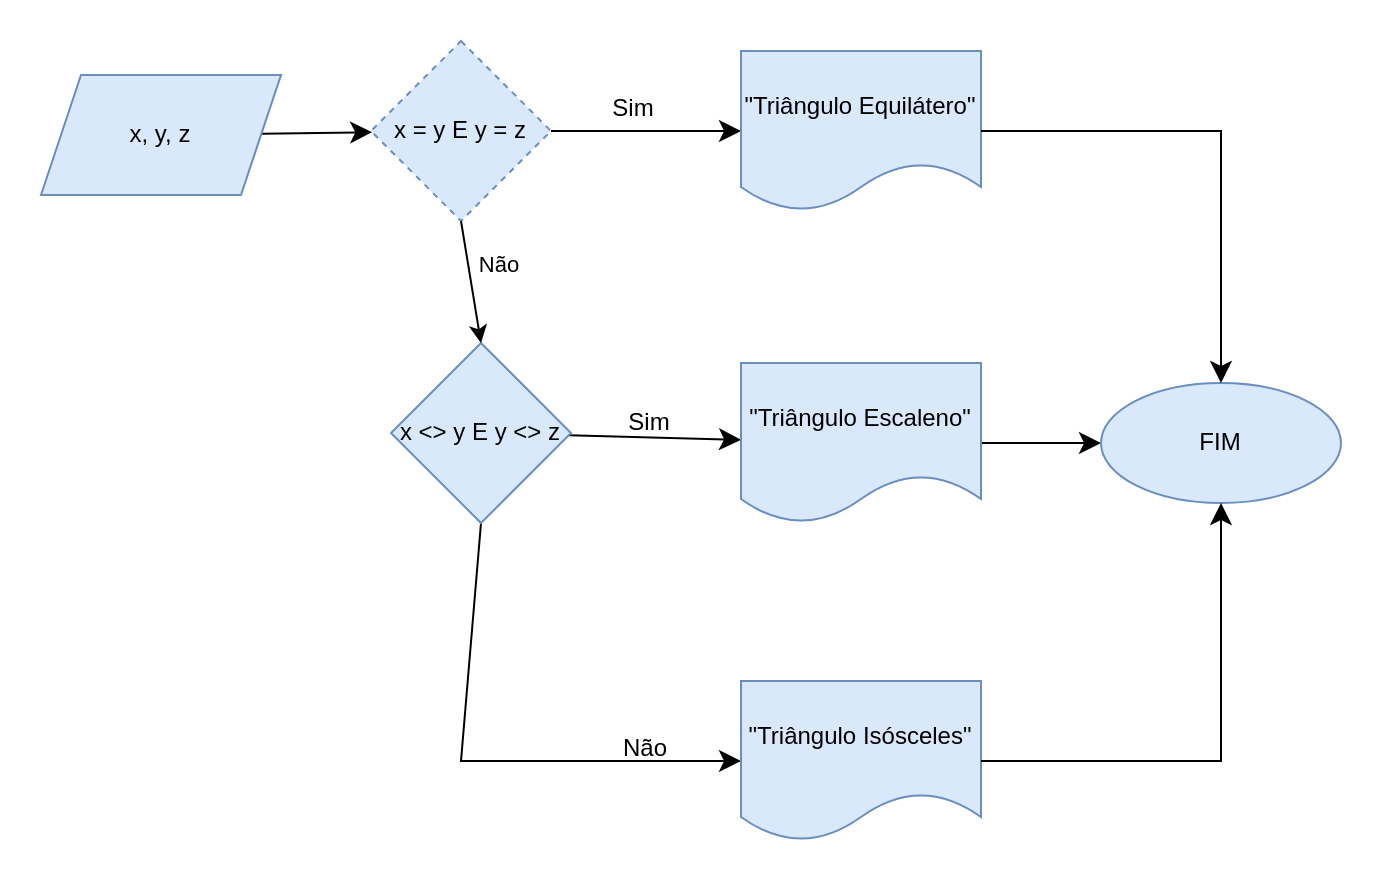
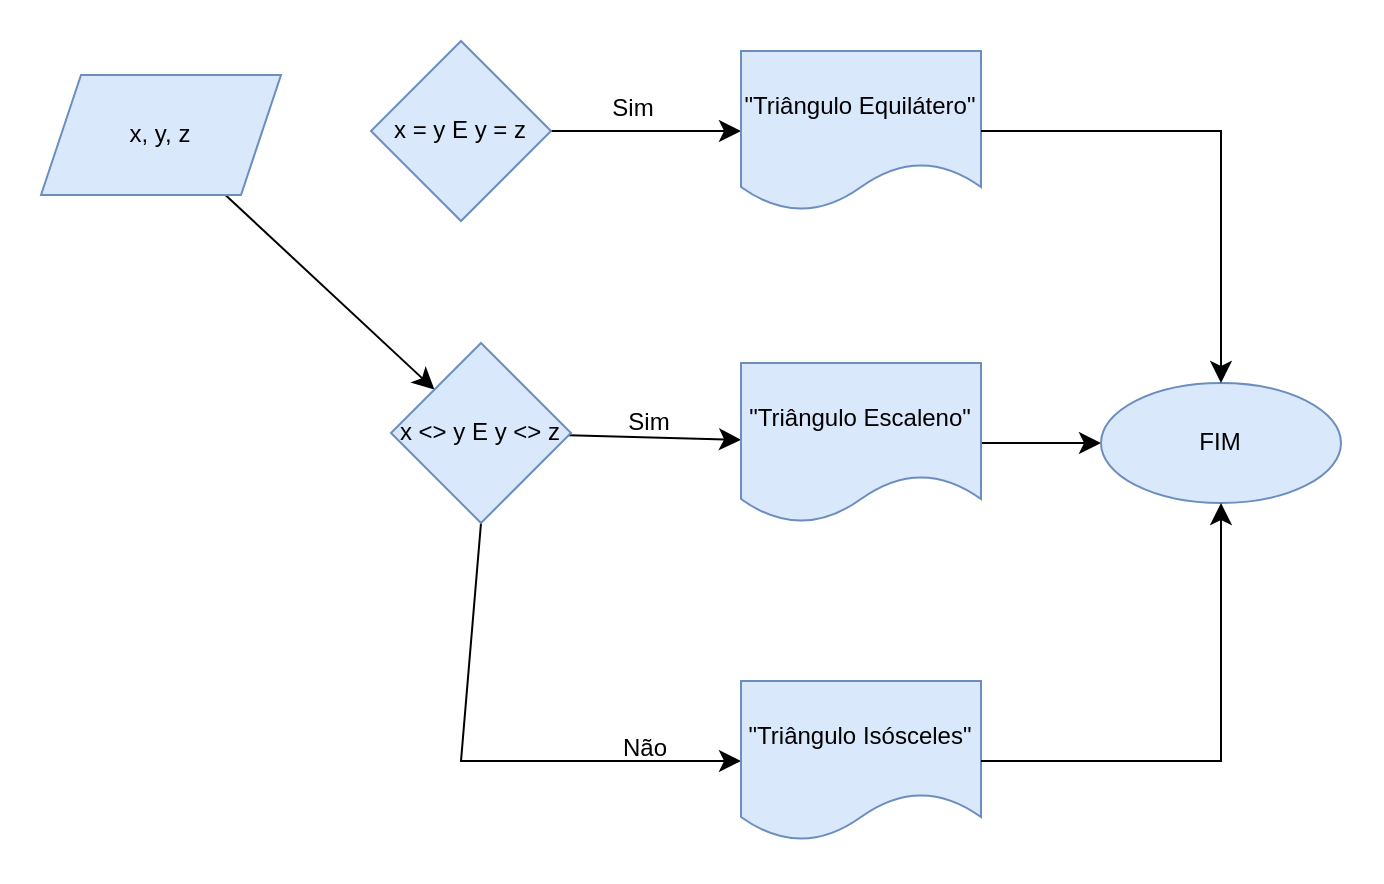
node "x = y E y = z": style dashed -> solid
edge "x, y, z" -> "x = y E y = z": now "x, y, z" -> "x <> y E y <> z"
edge "x = y E y = z" -> "x <> y E y <> z": removed, label "Não"
